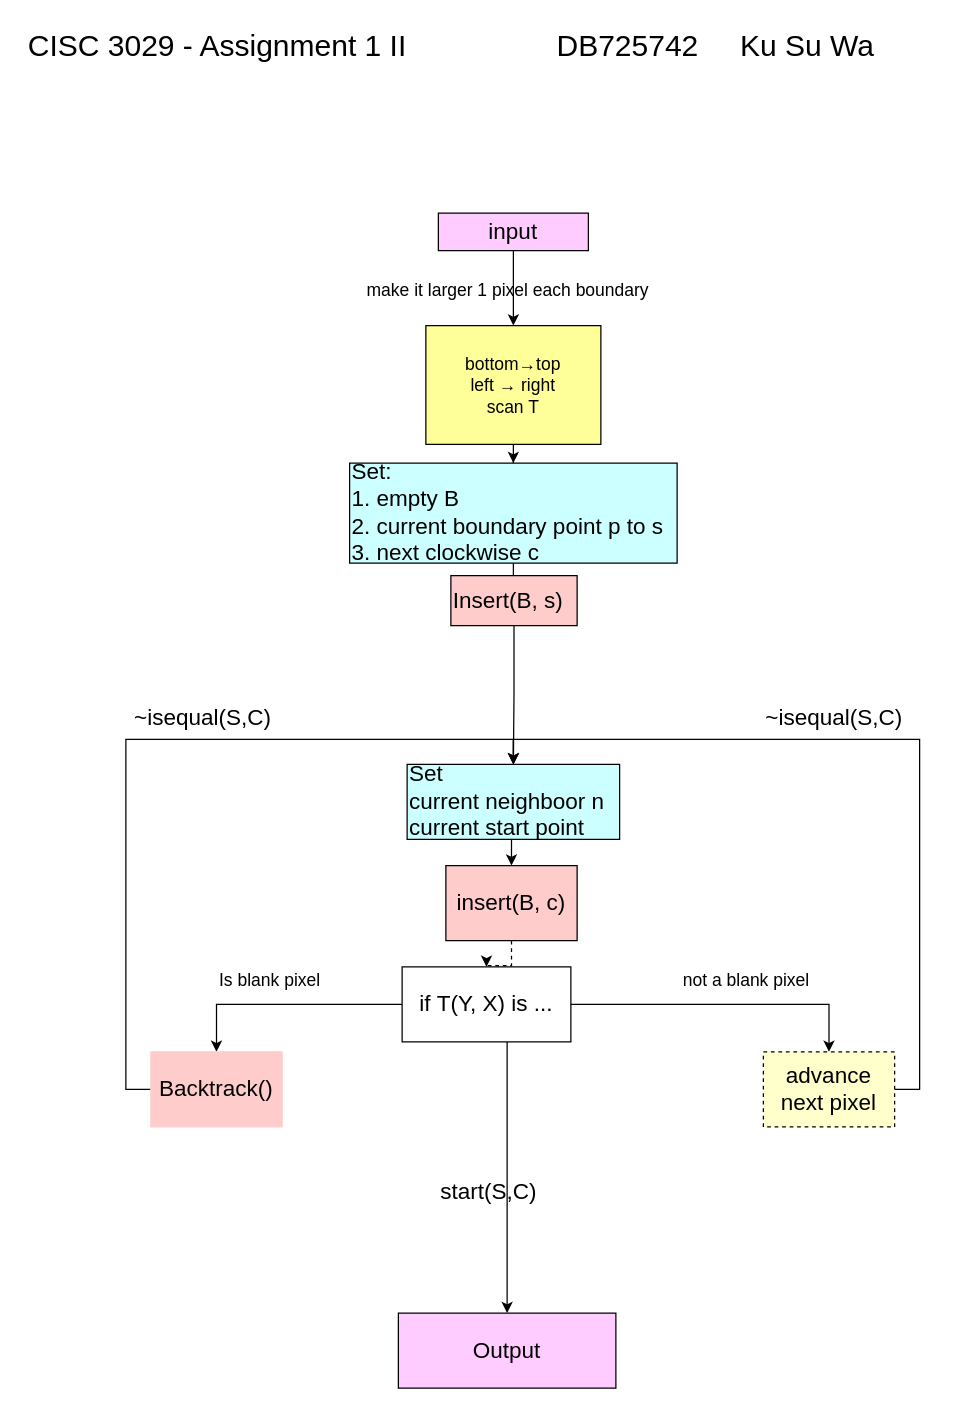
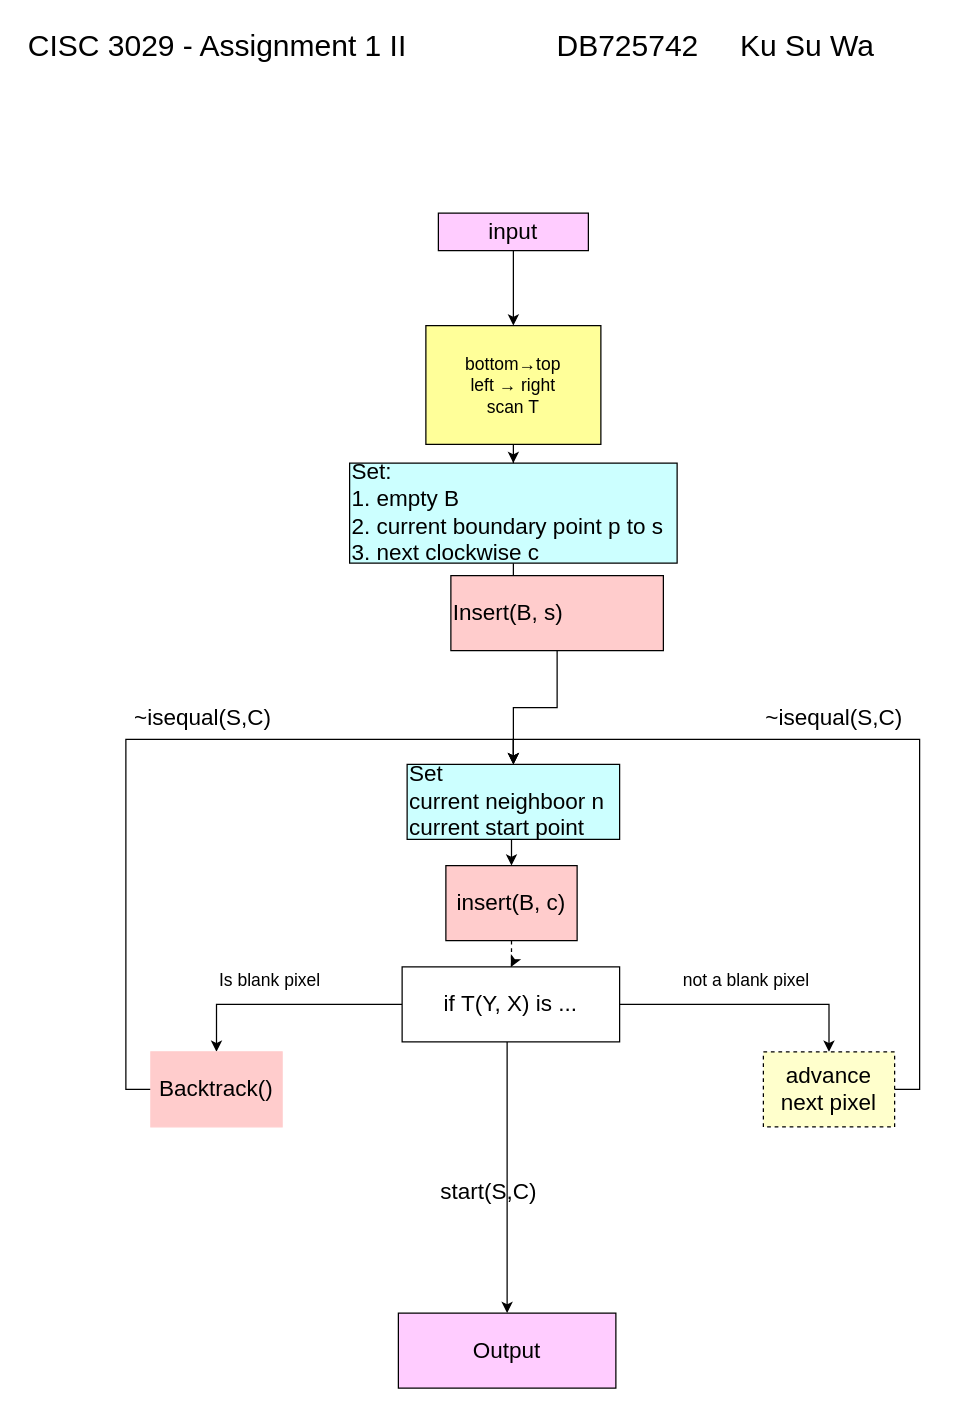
node "make it larger 1 pixel each boundary": removed
node "Insert(B, s)": size 126x50 -> 213x75
node "if T(Y, X) is ...": size 169x75 -> 218x75
